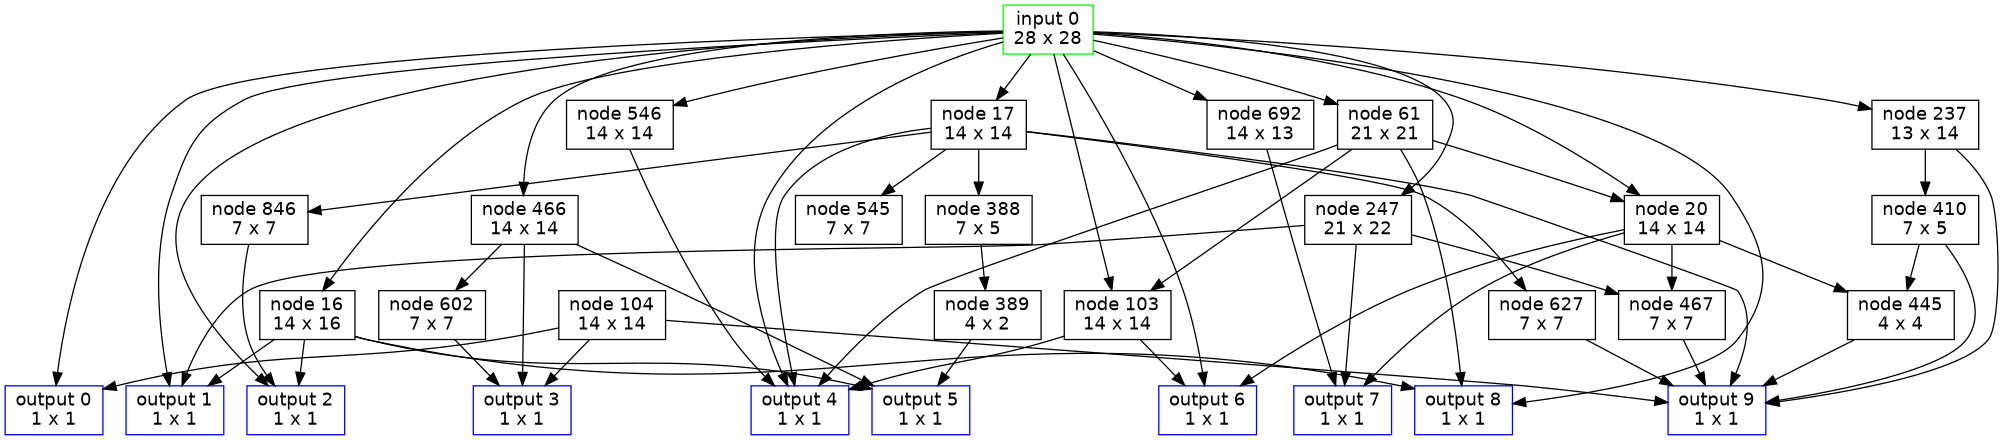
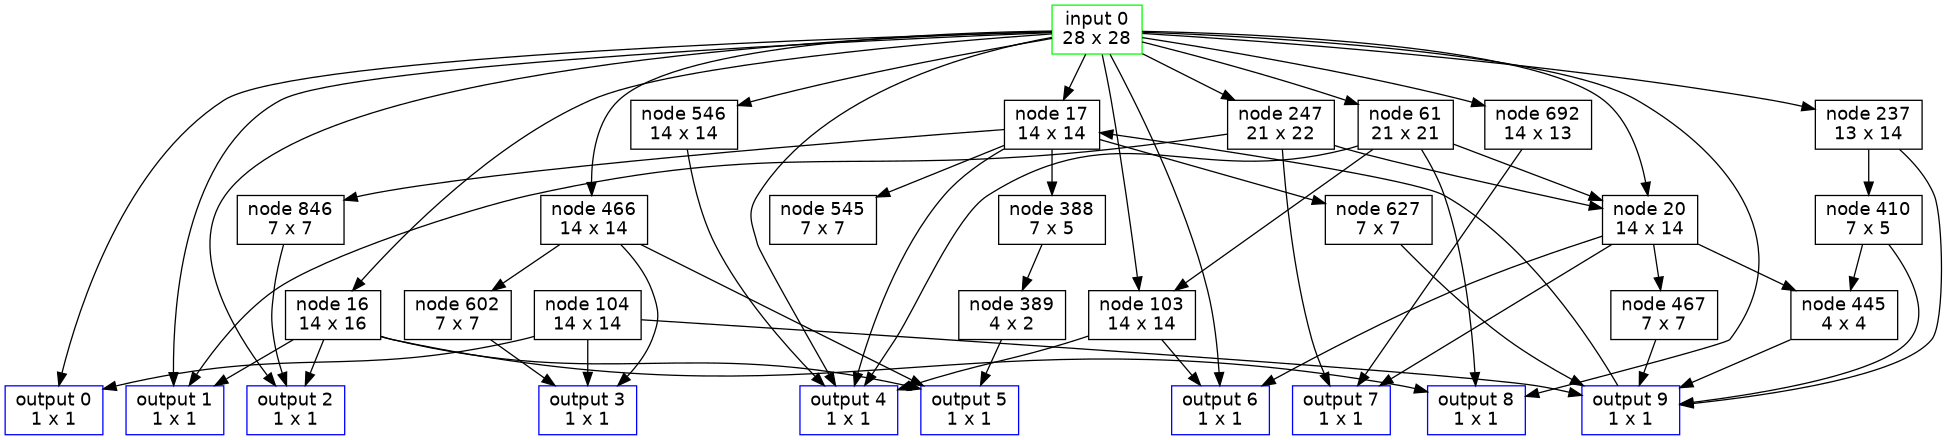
edge "node 17 14 x 14" -> "output 9 1 x 1": reversed
edge "node 247 21 x 22" -> "node 467 7 x 7": now "node 247 21 x 22" -> "node 20 14 x 14"
